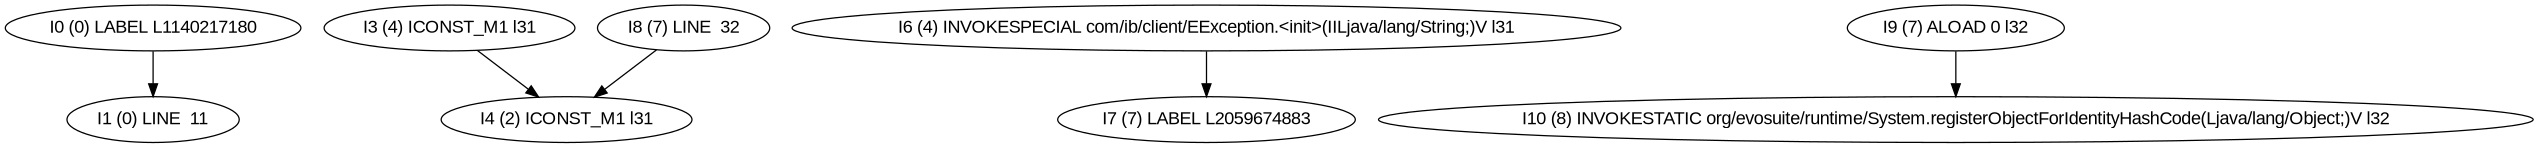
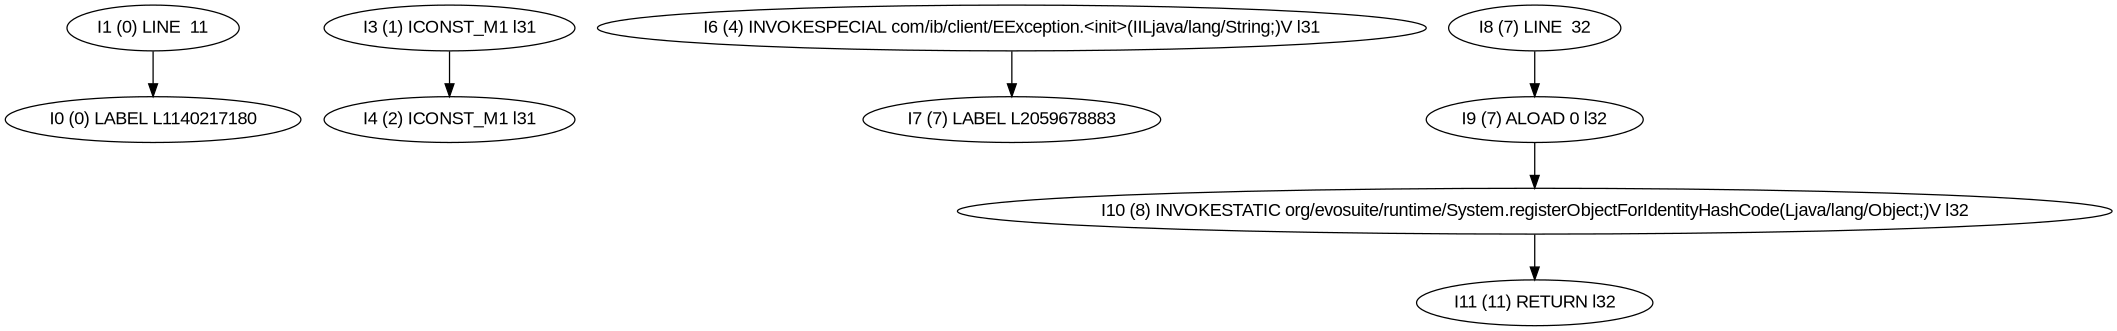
node "I3 (4) ICONST_M1 l31": label "I3 (4) ICONST_M1 l31" -> "I3 (1) ICONST_M1 l31"
edge "I0 (0) LABEL L1140217180" -> "I1 (0) LINE  11": reversed
edge "I8 (7) LINE  32" -> "I4 (2) ICONST_M1 l31": now "I8 (7) LINE  32" -> "I9 (7) ALOAD 0 l32"
node "I7 (7) LABEL L2059674883": label "I7 (7) LABEL L2059674883" -> "I7 (7) LABEL L2059678883"
node "I11 (11) RETURN l32": added
